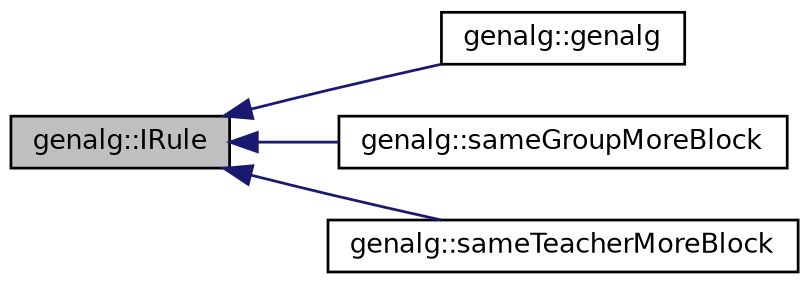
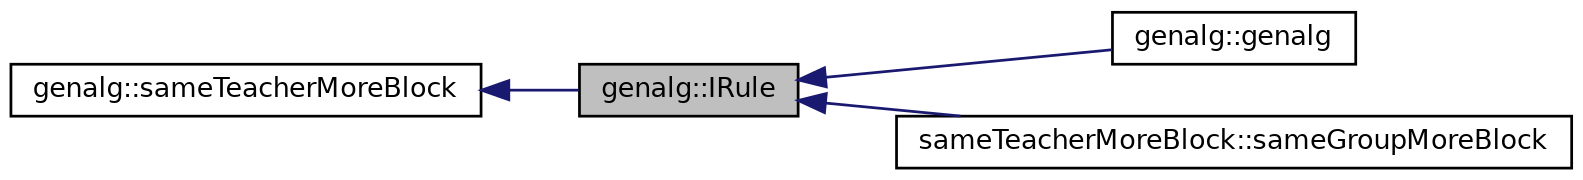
node "genalg::sameGroupMoreBlock": label "genalg::sameGroupMoreBlock" -> "sameTeacherMoreBlock::sameGroupMoreBlock"
edge "genalg::sameTeacherMoreBlock" -> "genalg::IRule": reversed
